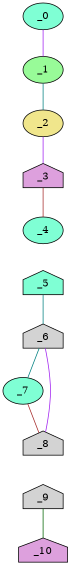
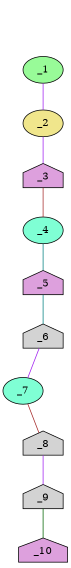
node "_0": removed
edge "_1" -- "_2": color teal -> purple
edge "_4" -- "_5": added
node "_5": fillcolor aquamarine -> plum
edge "_6" -- "_7": color teal -> purple
edge "_6" -- "_8": now "_9" -- "_8"
